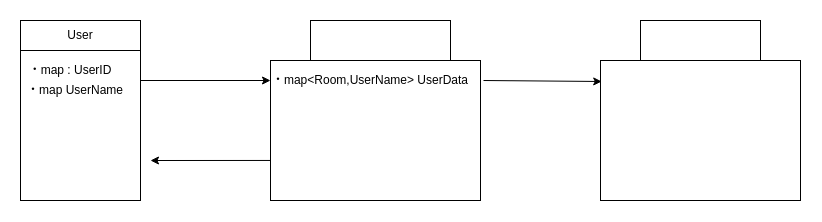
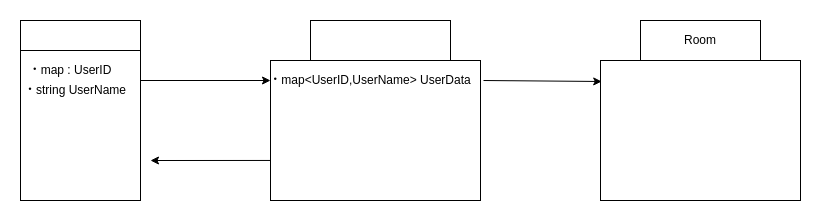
node "User": removed
node "Room": added
node "・map<Room,UserName> UserData": label "・map<Room,UserName> UserData" -> "・map<UserID,UserName> UserData"
node "・map UserName": label "・map UserName" -> "・string UserName"
